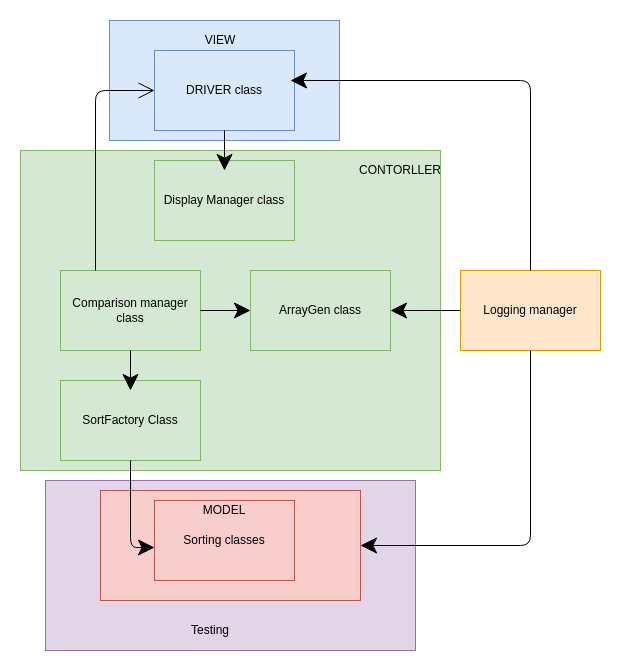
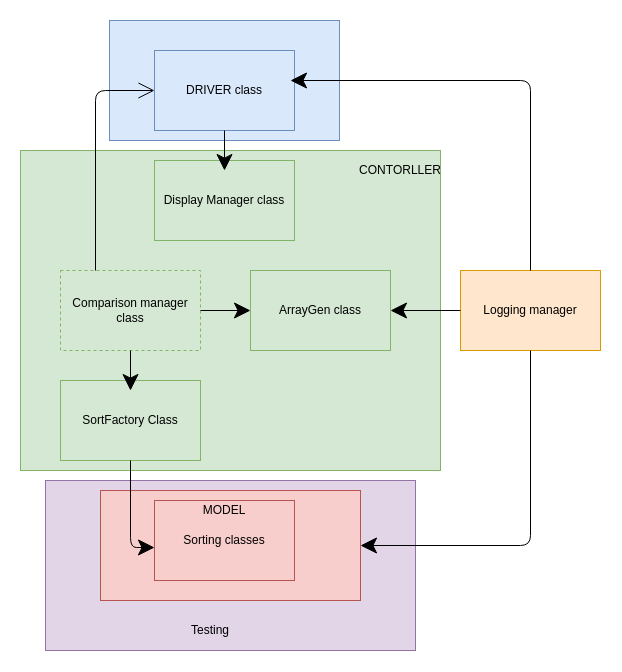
node "VIEW": removed
node "Comparison manager class": style solid -> dashed
